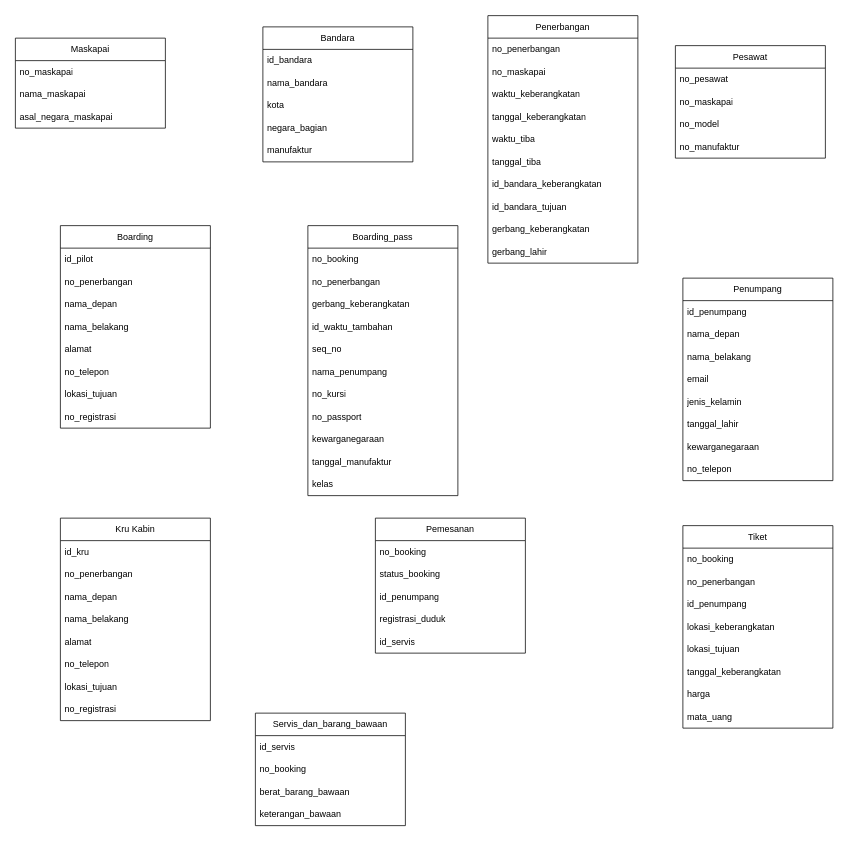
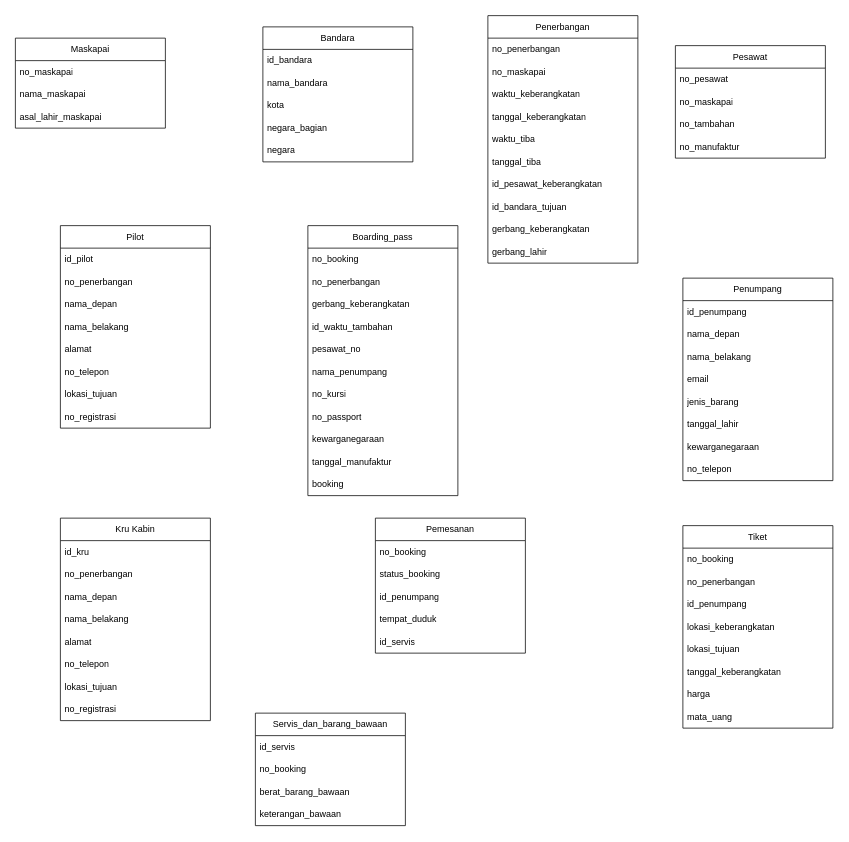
node "asal_negara_maskapai": label "asal_negara_maskapai" -> "asal_lahir_maskapai"
node "no_model": label "no_model" -> "no_tambahan"
node "manufaktur": label "manufaktur" -> "negara"
node "id_bandara_keberangkatan": label "id_bandara_keberangkatan" -> "id_pesawat_keberangkatan"
node "Boarding": label "Boarding" -> "Pilot"
node "seq_no": label "seq_no" -> "pesawat_no"
node "jenis_kelamin": label "jenis_kelamin" -> "jenis_barang"
node "kelas": label "kelas" -> "booking"
node "registrasi_duduk": label "registrasi_duduk" -> "tempat_duduk"
